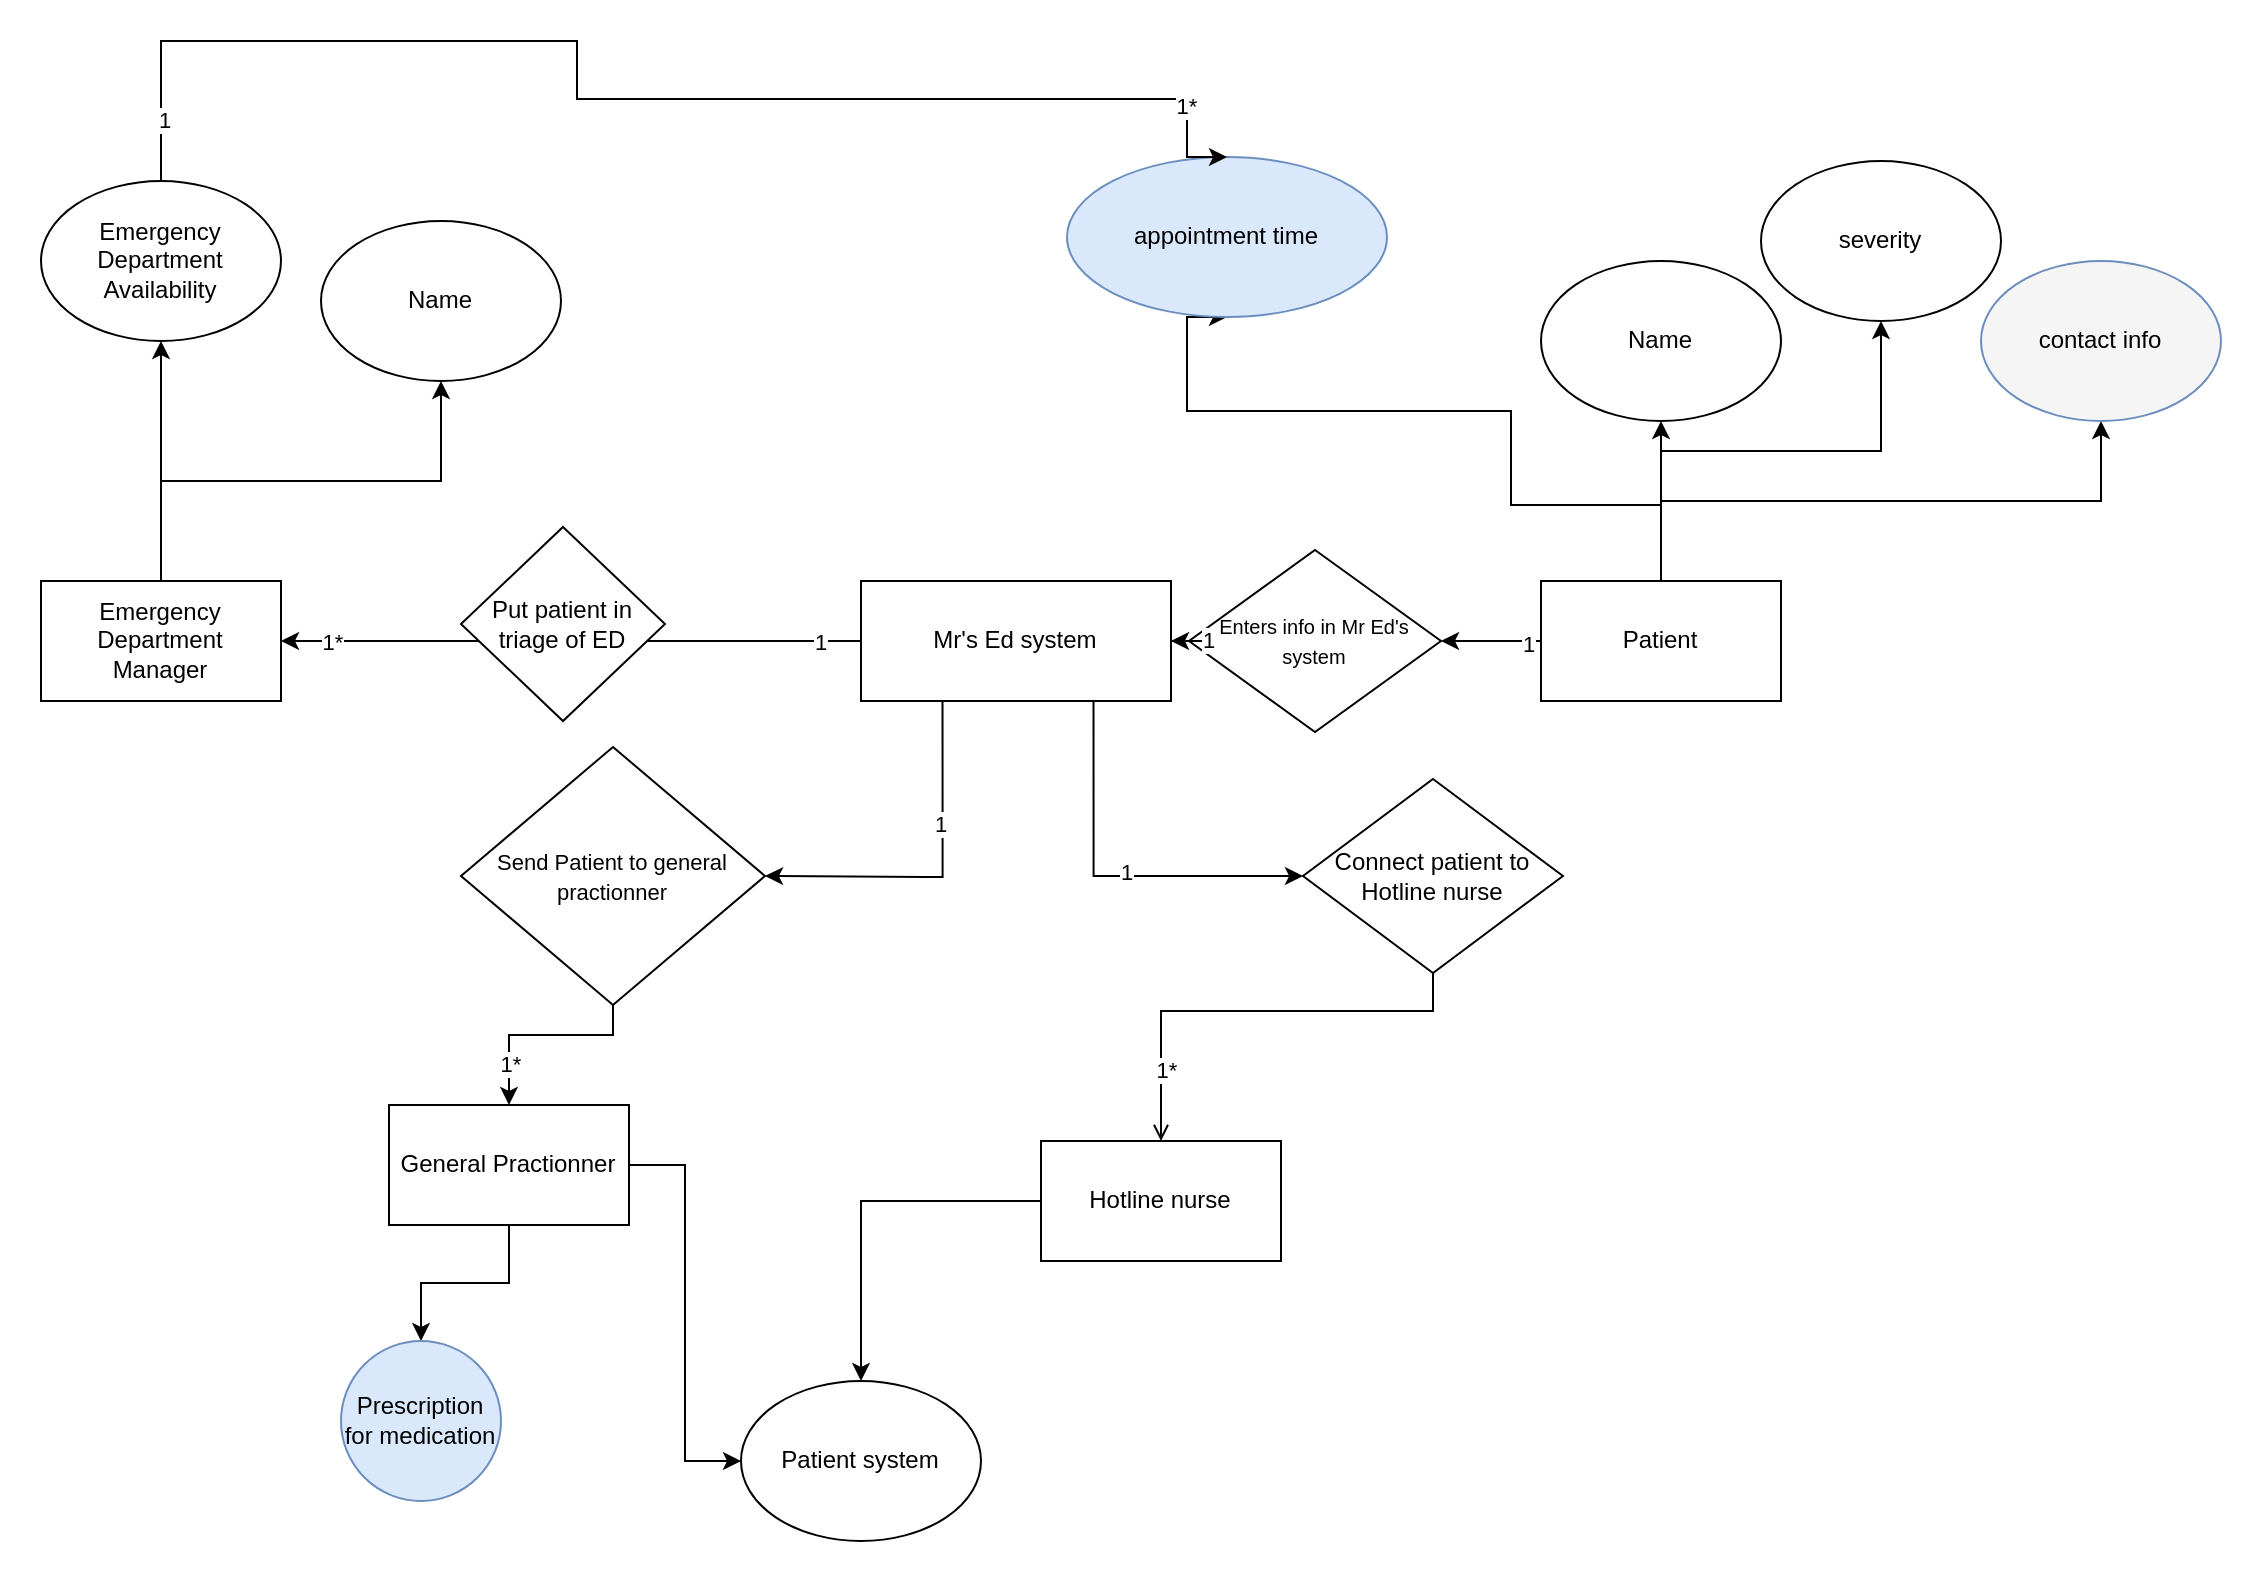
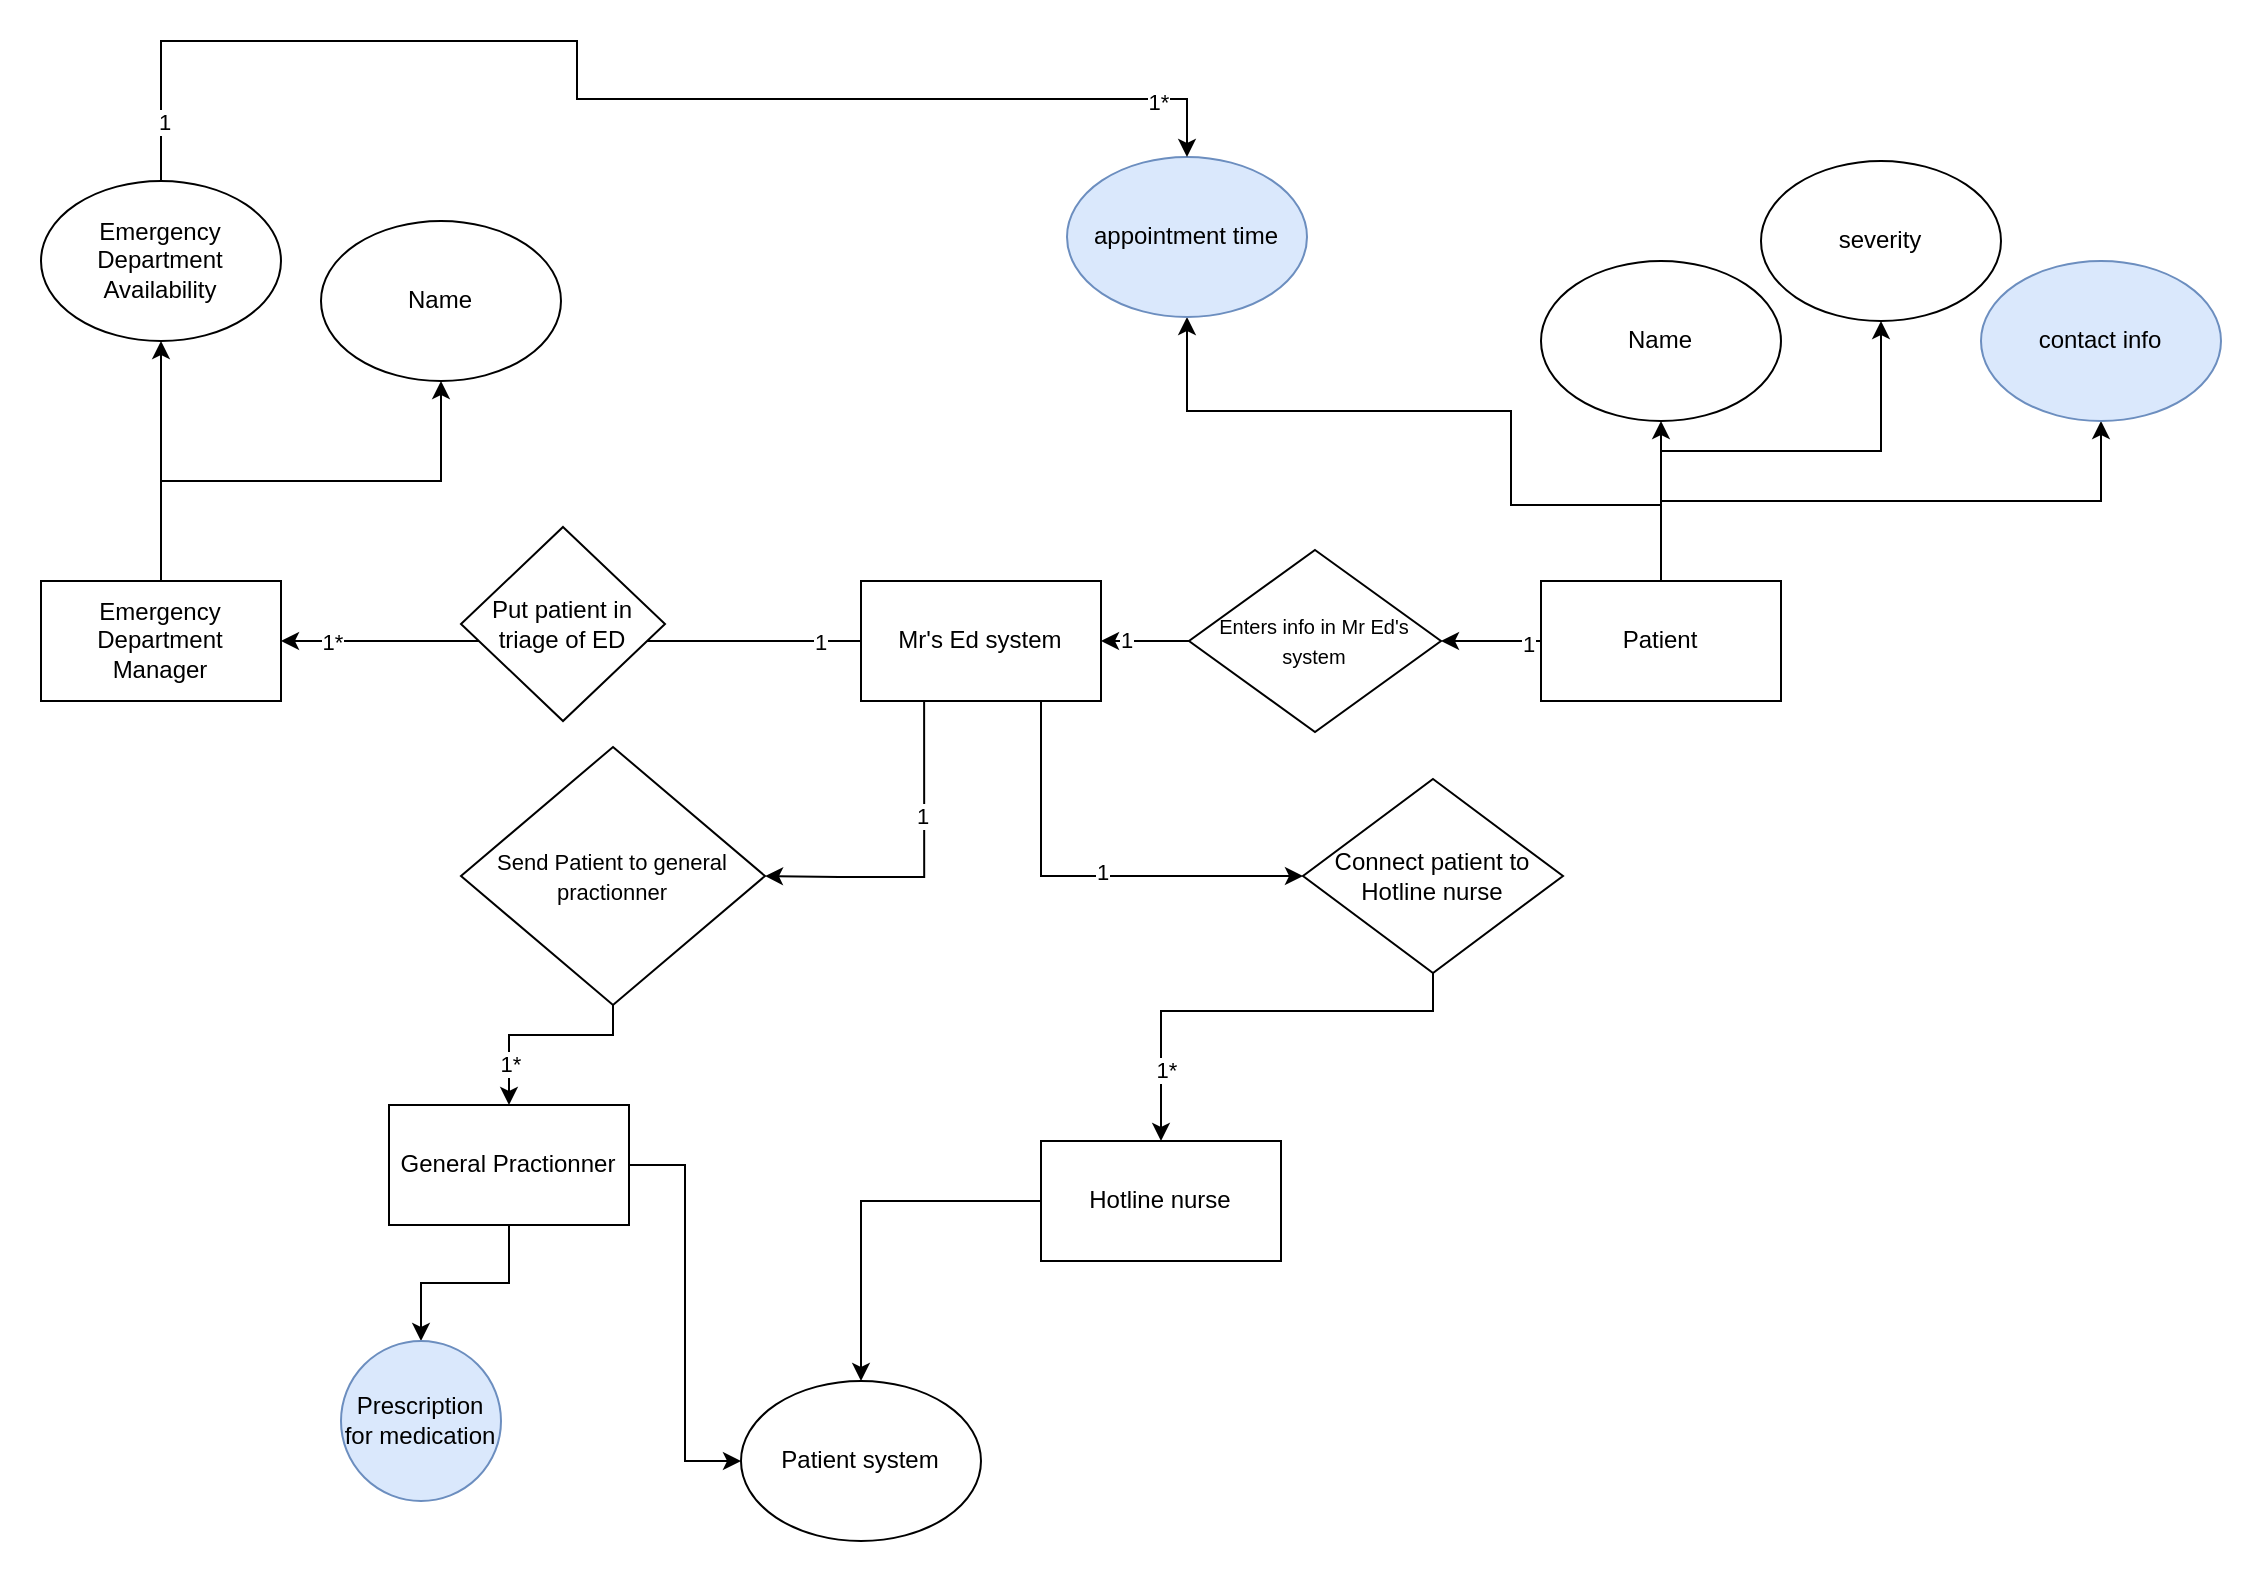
node "appointment time": size 320x160 -> 240x160
node "contact info": fillcolor #f5f5f5 -> #dae8fc
node "Mr's Ed system": size 310x120 -> 240x120
edge "Connect patient to Hotline nurse" -> "Hotline nurse": arrowhead open -> classic
